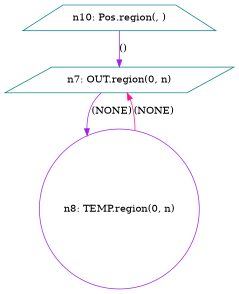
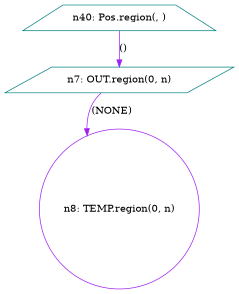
node "n10: Pos.region(, )": label "n10: Pos.region(, )" -> "n40: Pos.region(, )"
edge "n8: TEMP.region(0, n)" -> "n7: OUT.region(0, n)": removed, label "(NONE)"
